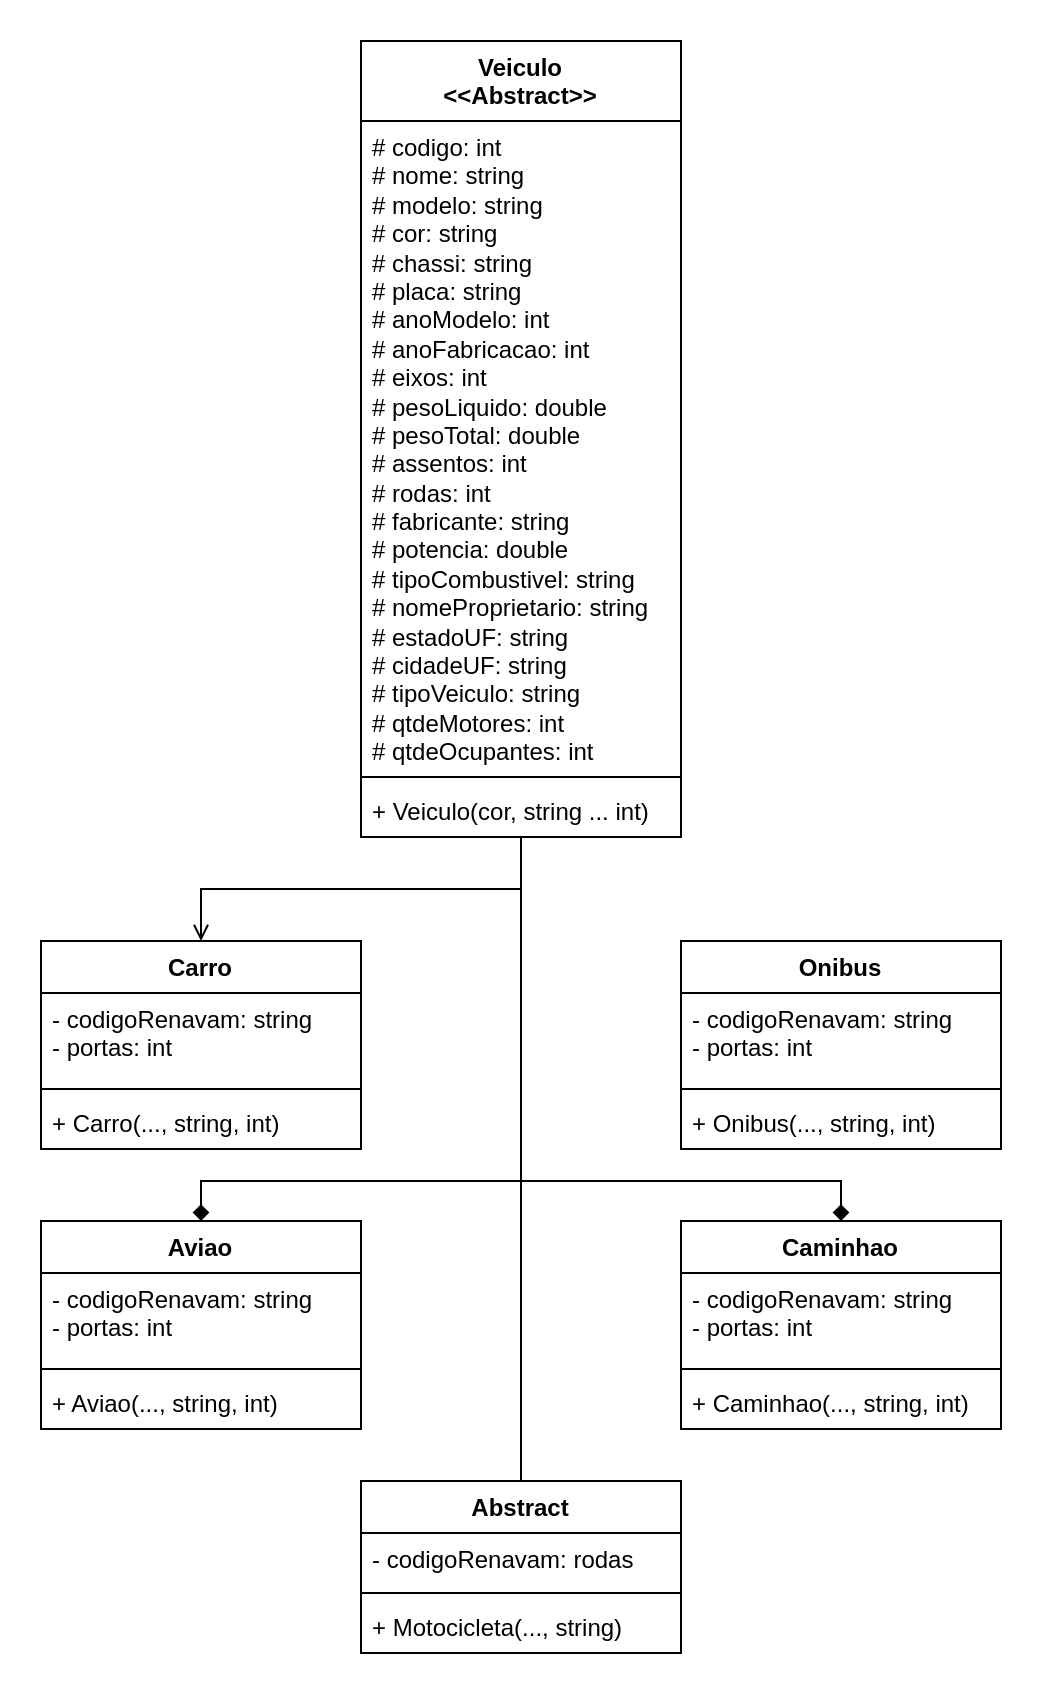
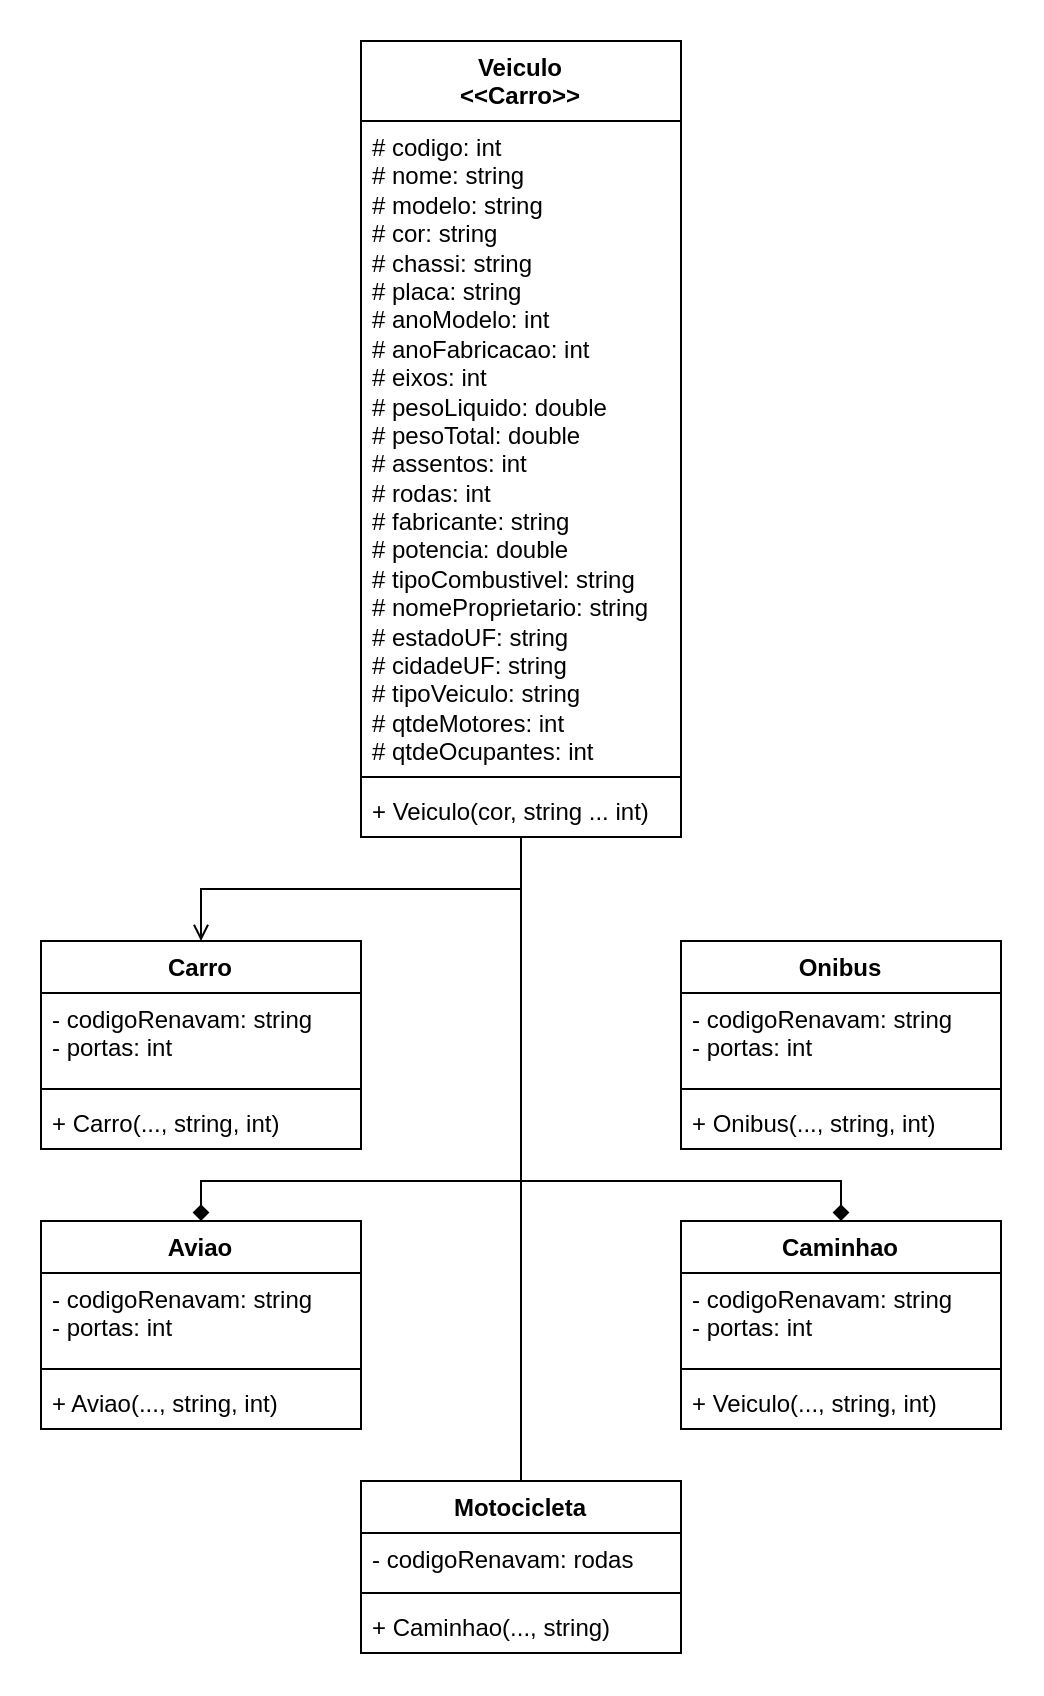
node "Veiculo <<Abstract>>": label "Veiculo <<Abstract>>" -> "Veiculo <<Carro>>"
node "+ Caminhao(..., string, int)": label "+ Caminhao(..., string, int)" -> "+ Veiculo(..., string, int)"
node "Abstract": label "Abstract" -> "Motocicleta"
node "+ Motocicleta(..., string)": label "+ Motocicleta(..., string)" -> "+ Caminhao(..., string)"
